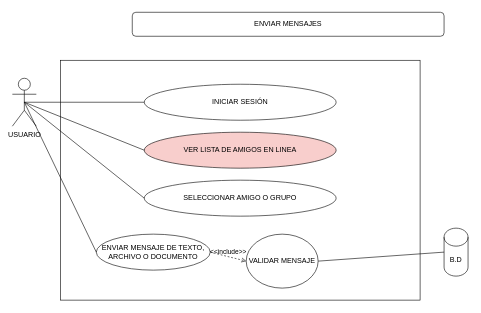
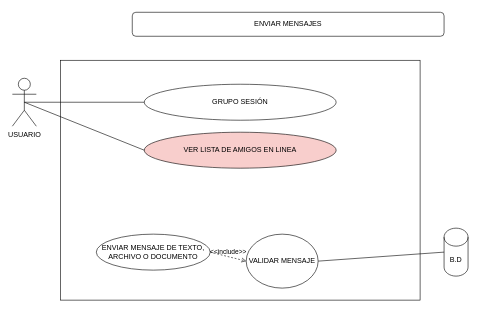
node "INICIAR SESIÓN": label "INICIAR SESIÓN" -> "GRUPO SESIÓN"
edge "USUARIO" -- "SELECCIONAR AMIGO O GRUPO": removed
edge "USUARIO" -- "ENVIAR MENSAJE DE TEXTO, ARCHIVO O DOCUMENTO": removed
node "SELECCIONAR AMIGO O GRUPO": removed
